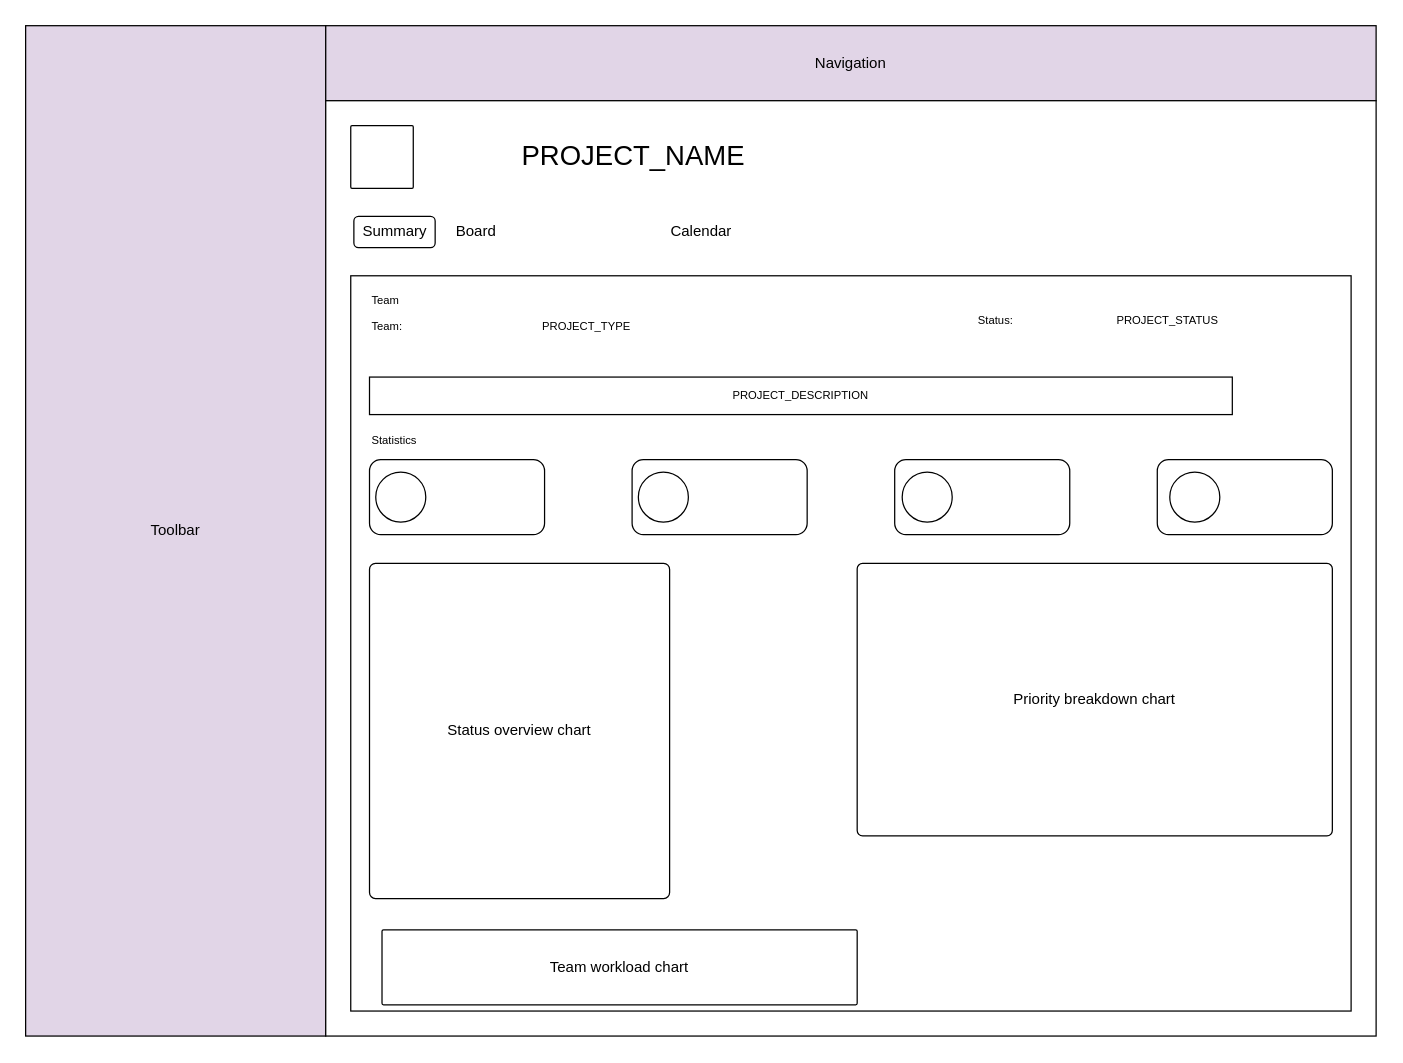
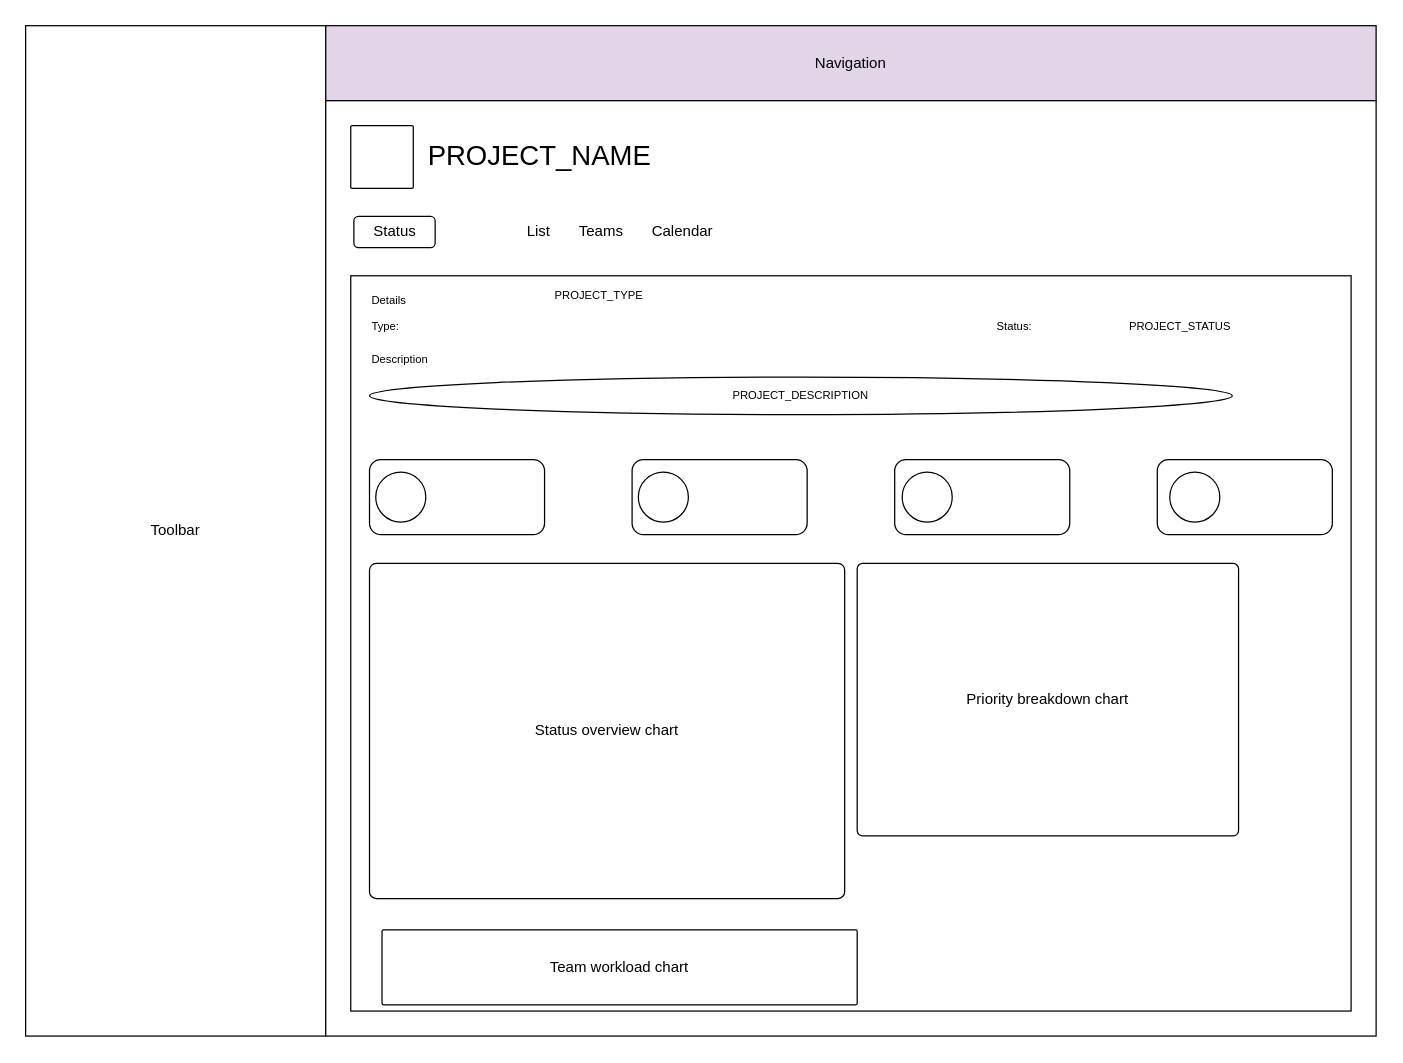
node "PROJECT_NAME": moved (626, 157) -> (532, 157)
node "Summary": label "Summary" -> "Status"
node "Board": removed
node "List": added
node "Teams": added
node "Calendar": moved (701, 232) -> (682, 232)
node "Team": label "Team" -> "Details"
node "Status:": moved (1007, 321) -> (1026, 327)
node "PROJECT_STATUS": moved (1157, 321) -> (1169, 327)
node "Team:": label "Team:" -> "Type:"
node "PROJECT_TYPE": moved (576, 327) -> (588, 296)
node "Description": added
node "PROJECT_DESCRIPTION": shape rectangle -> ellipse
node "Statistics": removed
node "Toolbar": fillcolor #e1d5e7 -> #ffffff
node "Priority breakdown chart": size 475x273 -> 381x273
node "Status overview chart": size 300x335 -> 475x335
